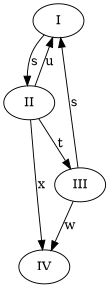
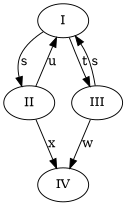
edge "II" -> "III": now "I" -> "III"
